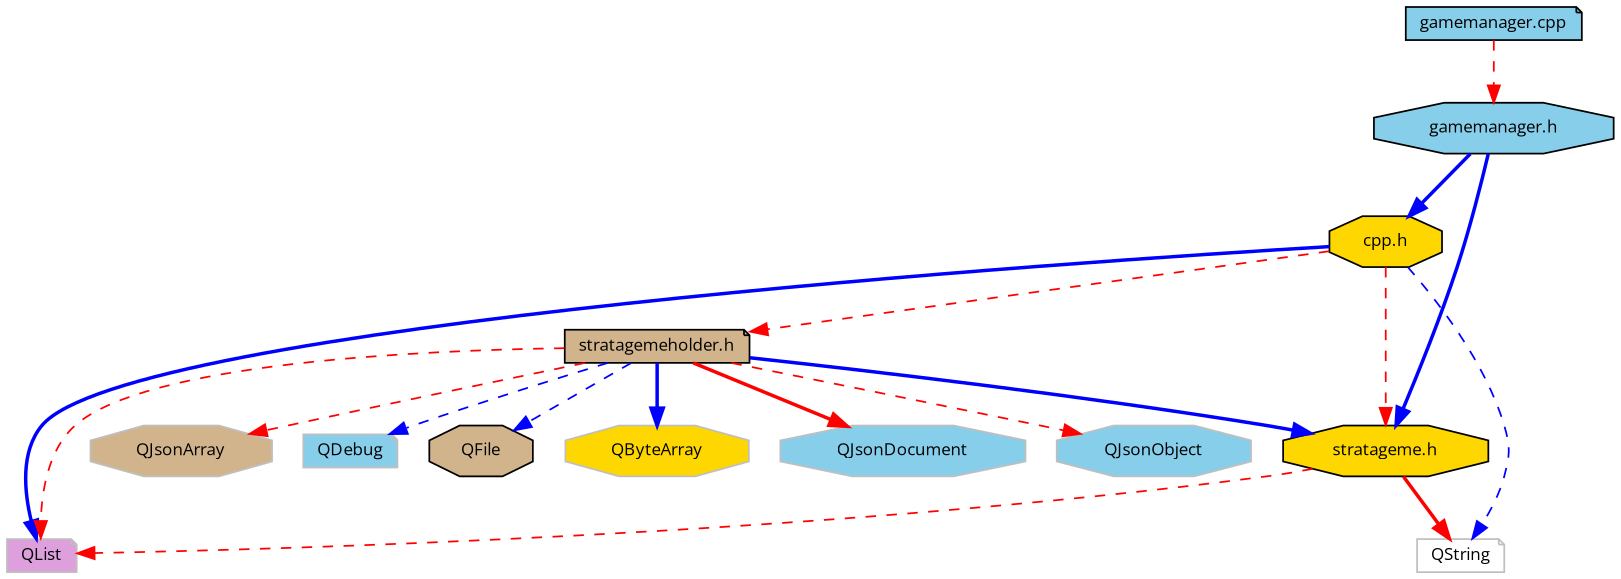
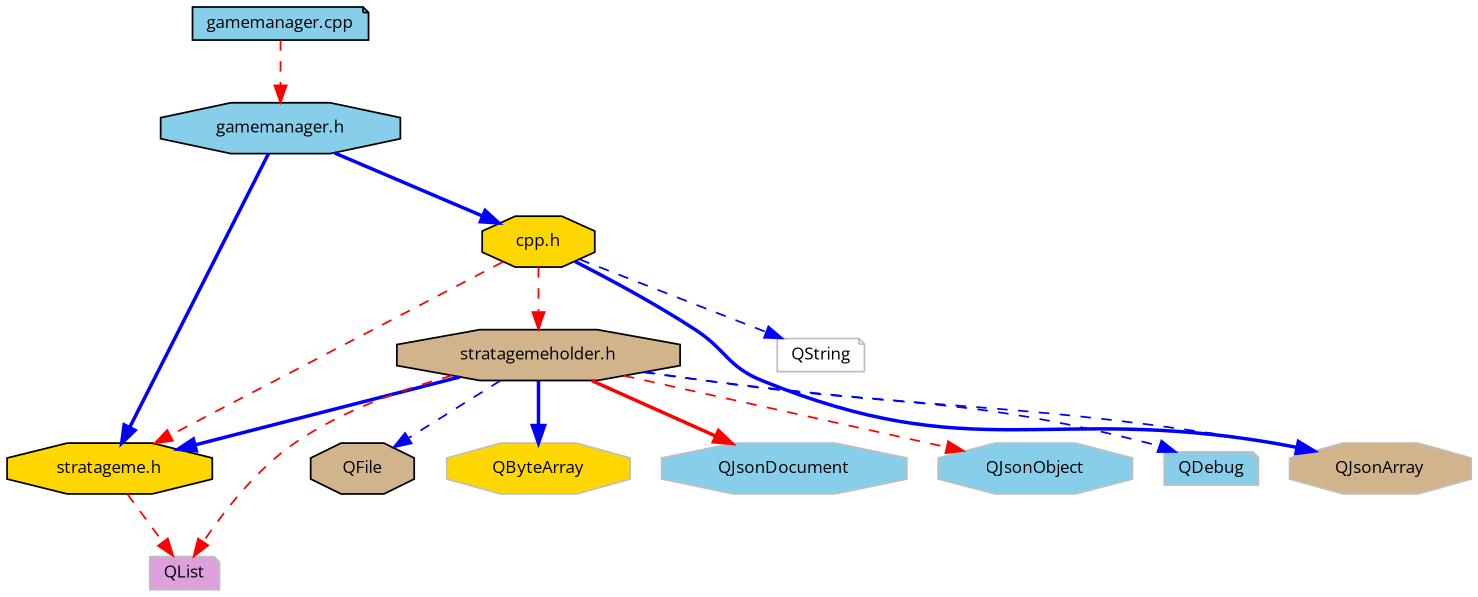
edge "cpp.h" -> "QList": now "cpp.h" -> "QJsonArray"
node "stratagemeholder.h": shape note -> octagon
edge "stratagemeholder.h" -> "QJsonArray": color red -> blue
edge "stratageme.h" -> "QString": removed
